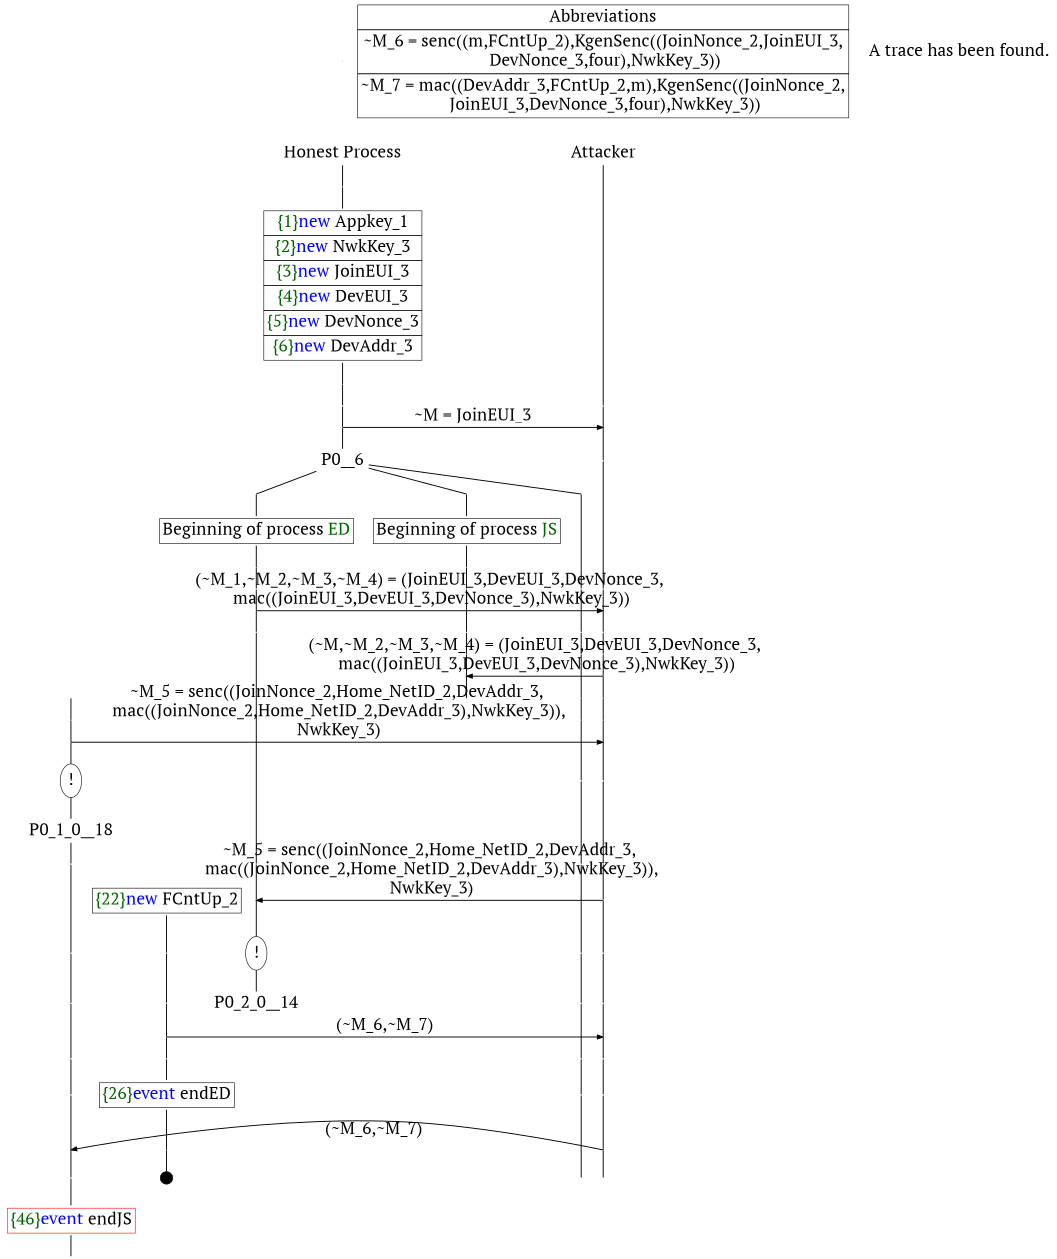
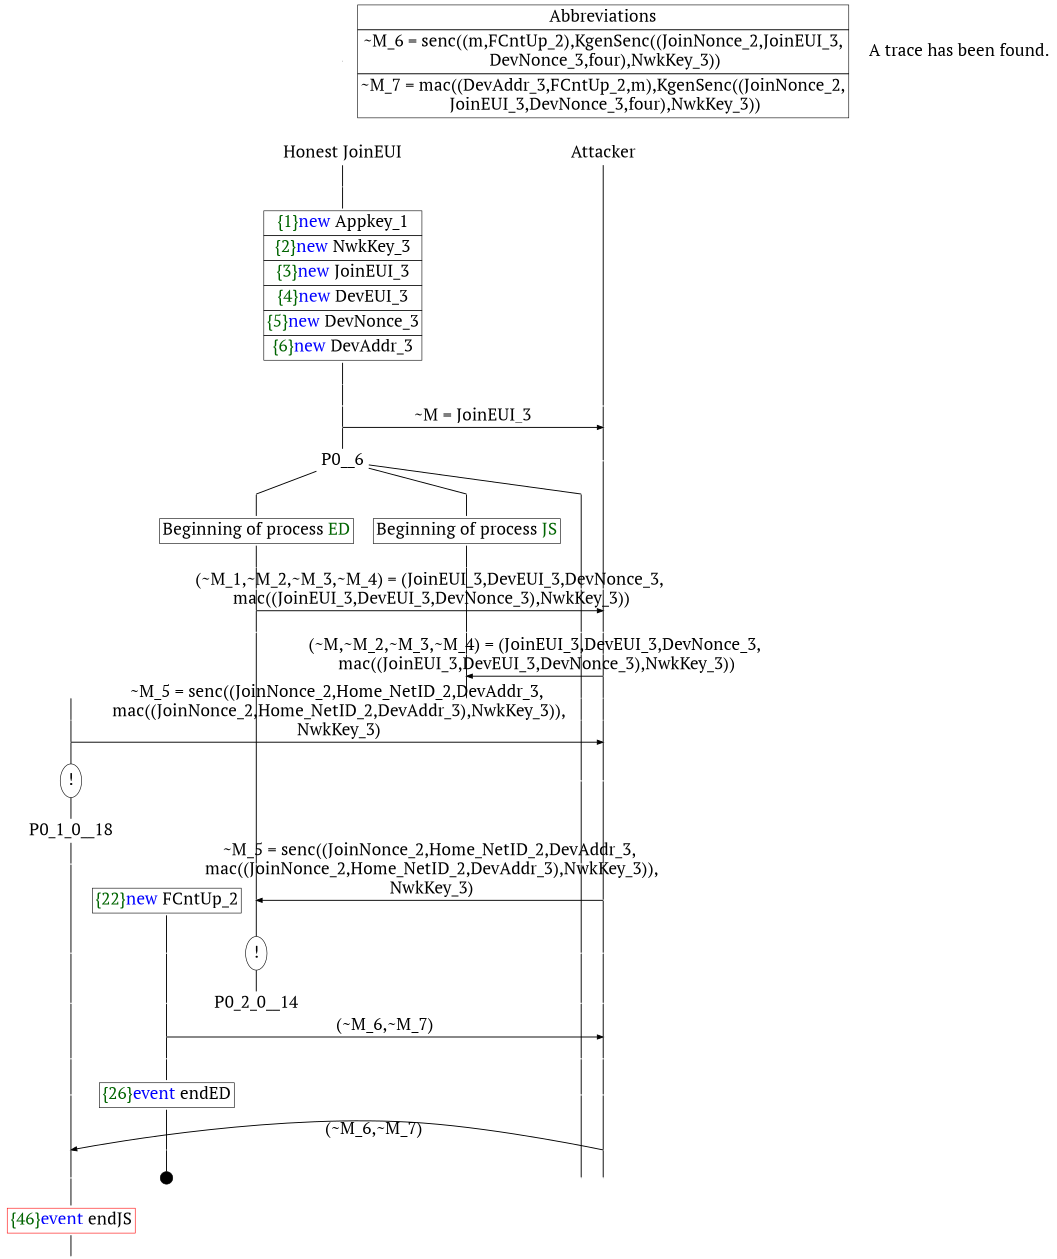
node "Honest Process": label "Honest Process" -> "Honest JoinEUI"
